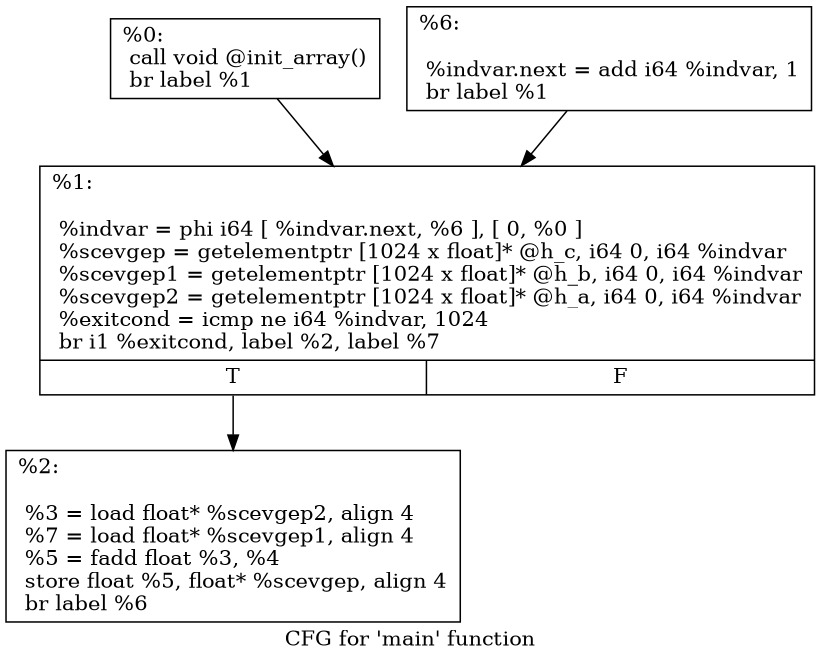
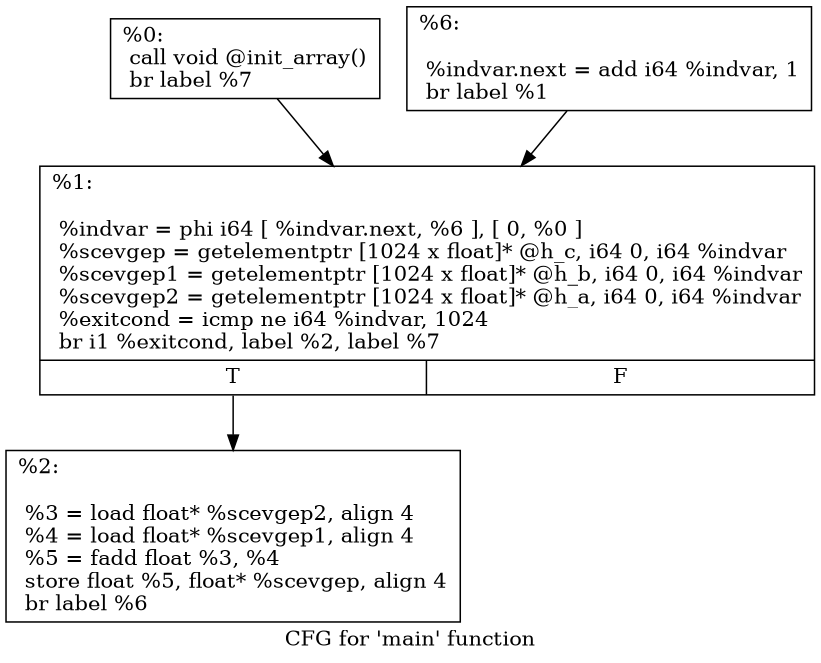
node "%0:": text "br label %1" -> "br label %7"
node "%2:": text "%7 = load float* %scevgep1, align 4" -> "%4 = load float* %scevgep1, align 4"
